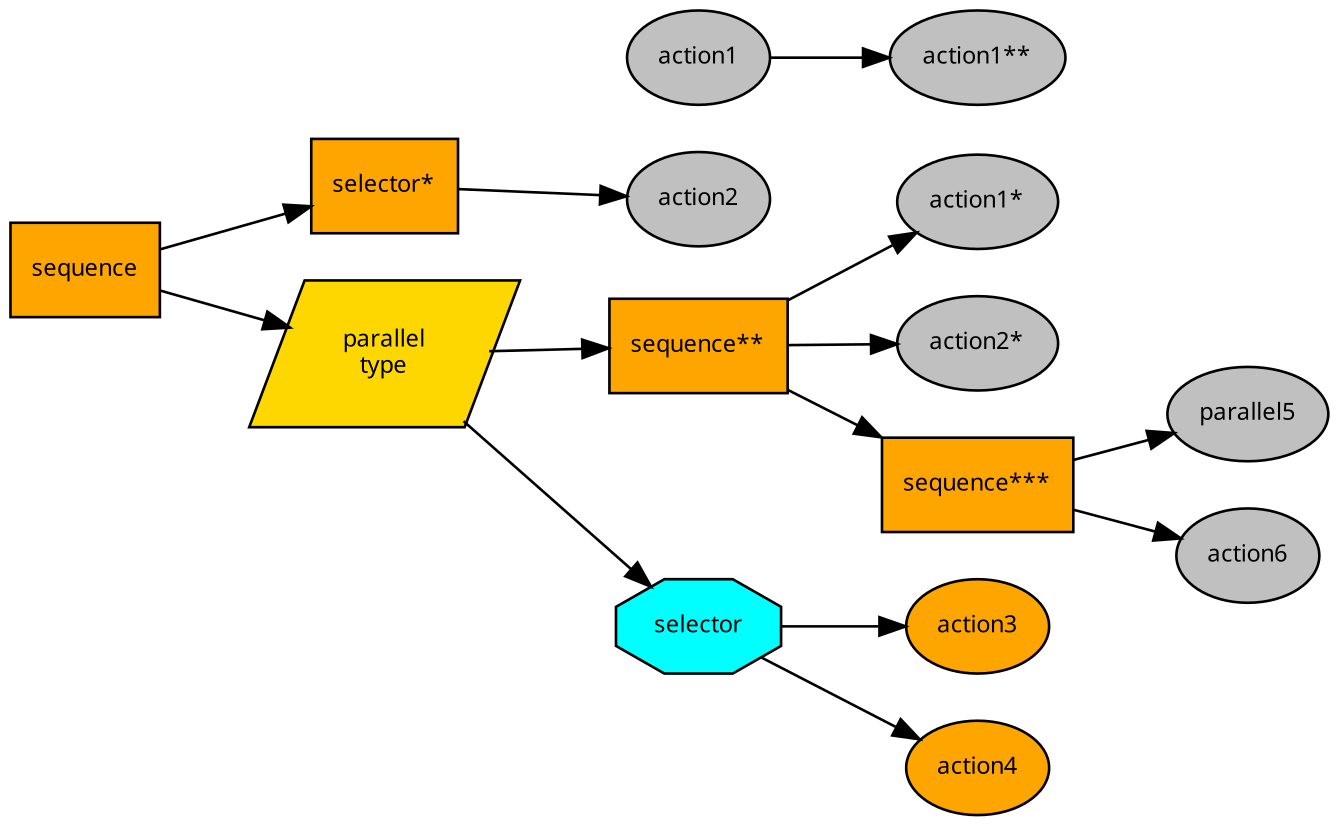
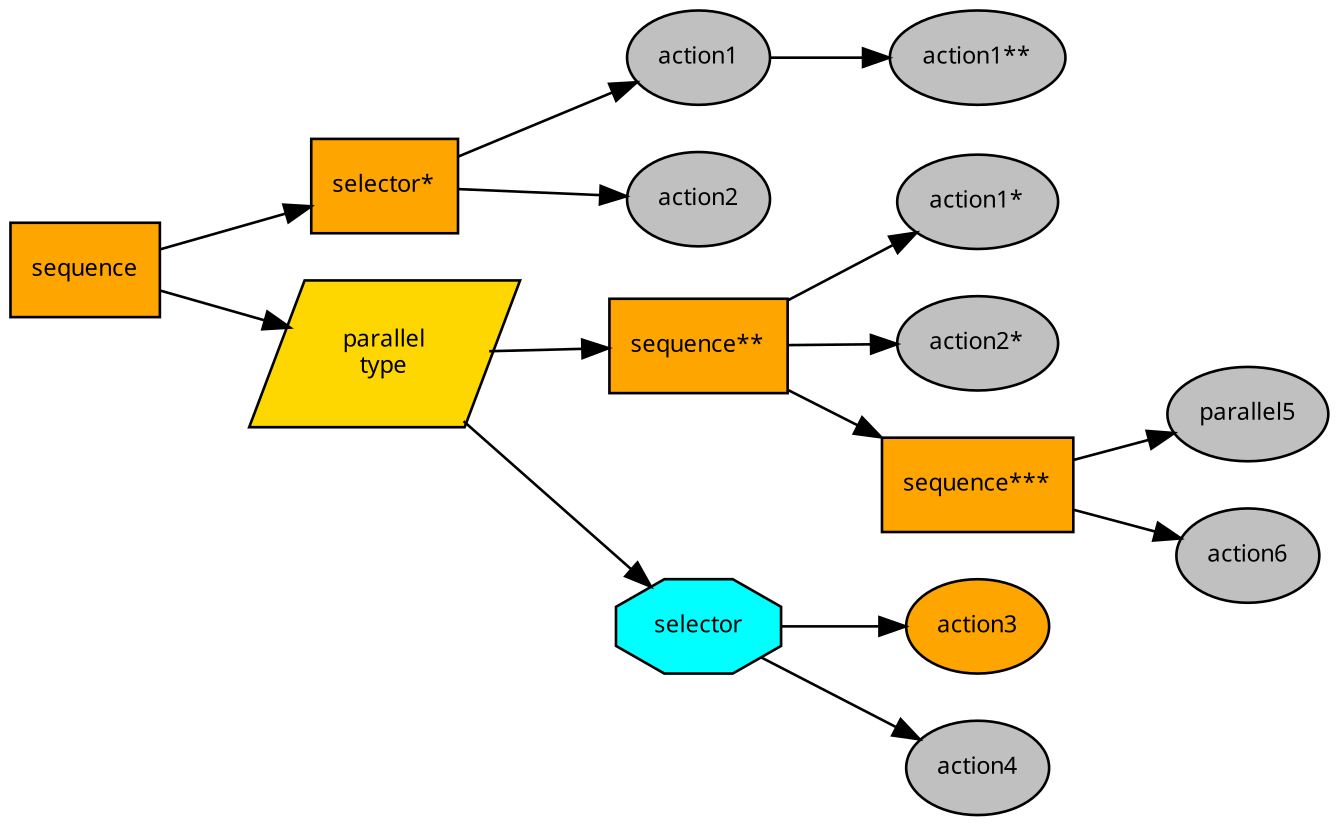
edge "selector*" -> "action1": added
node "action4": fillcolor orange -> gray
